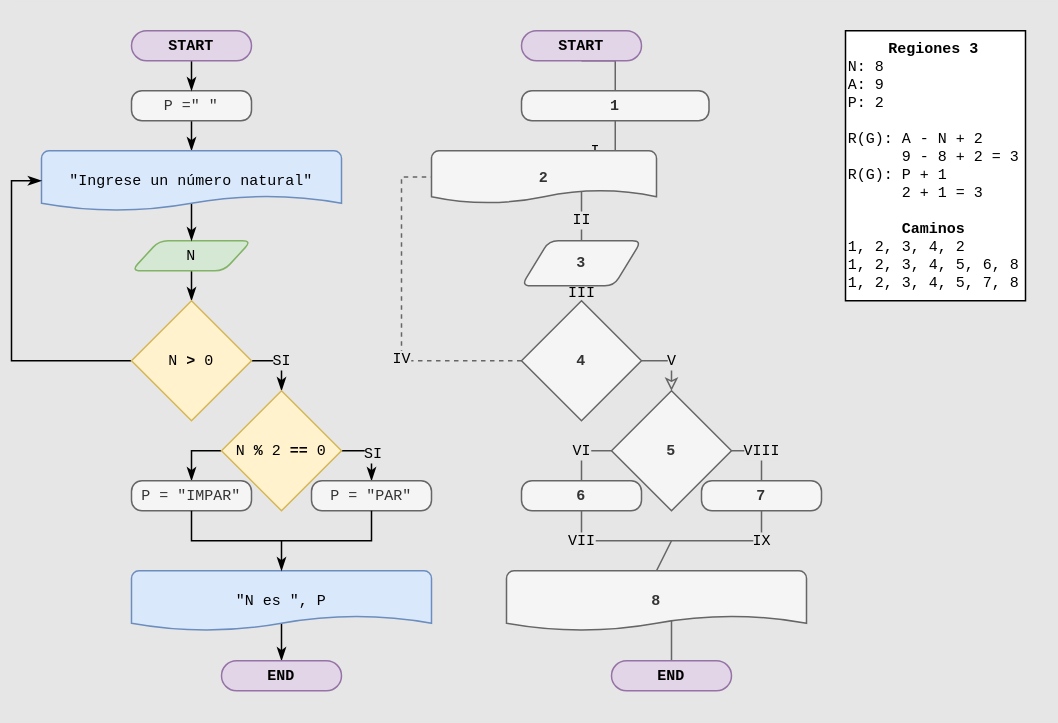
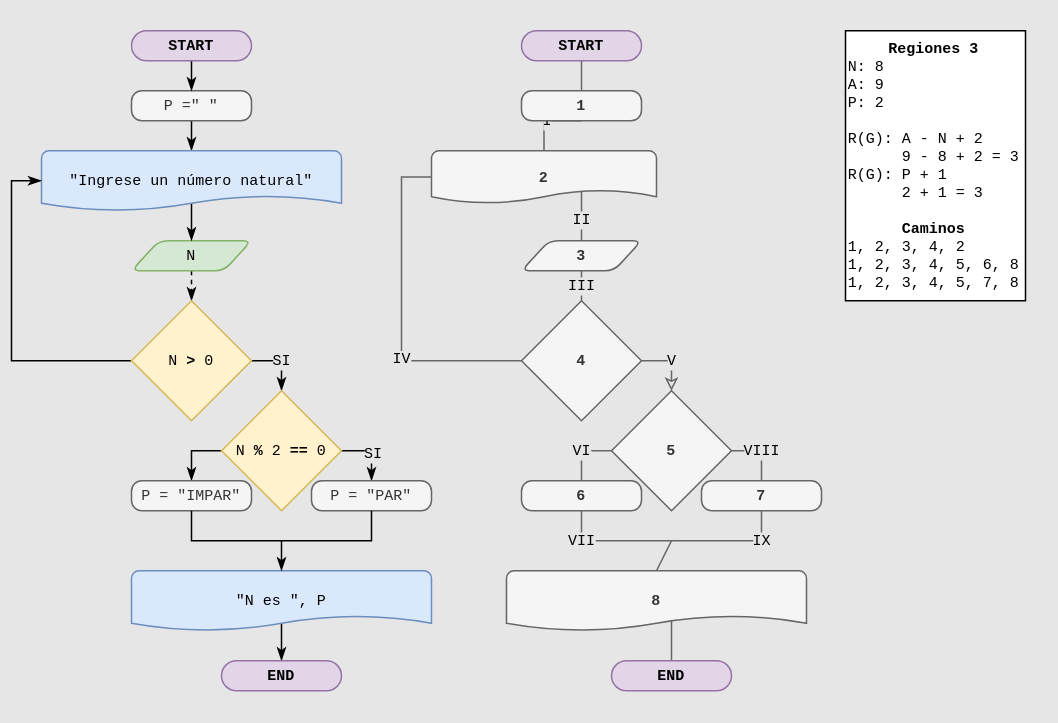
node "1": size 188x30 -> 120x30
edge "2" -- "4": style dashed -> solid
node "3": size 120x45 -> 120x30
edge "N" -> "N > 0": style solid -> dashed
